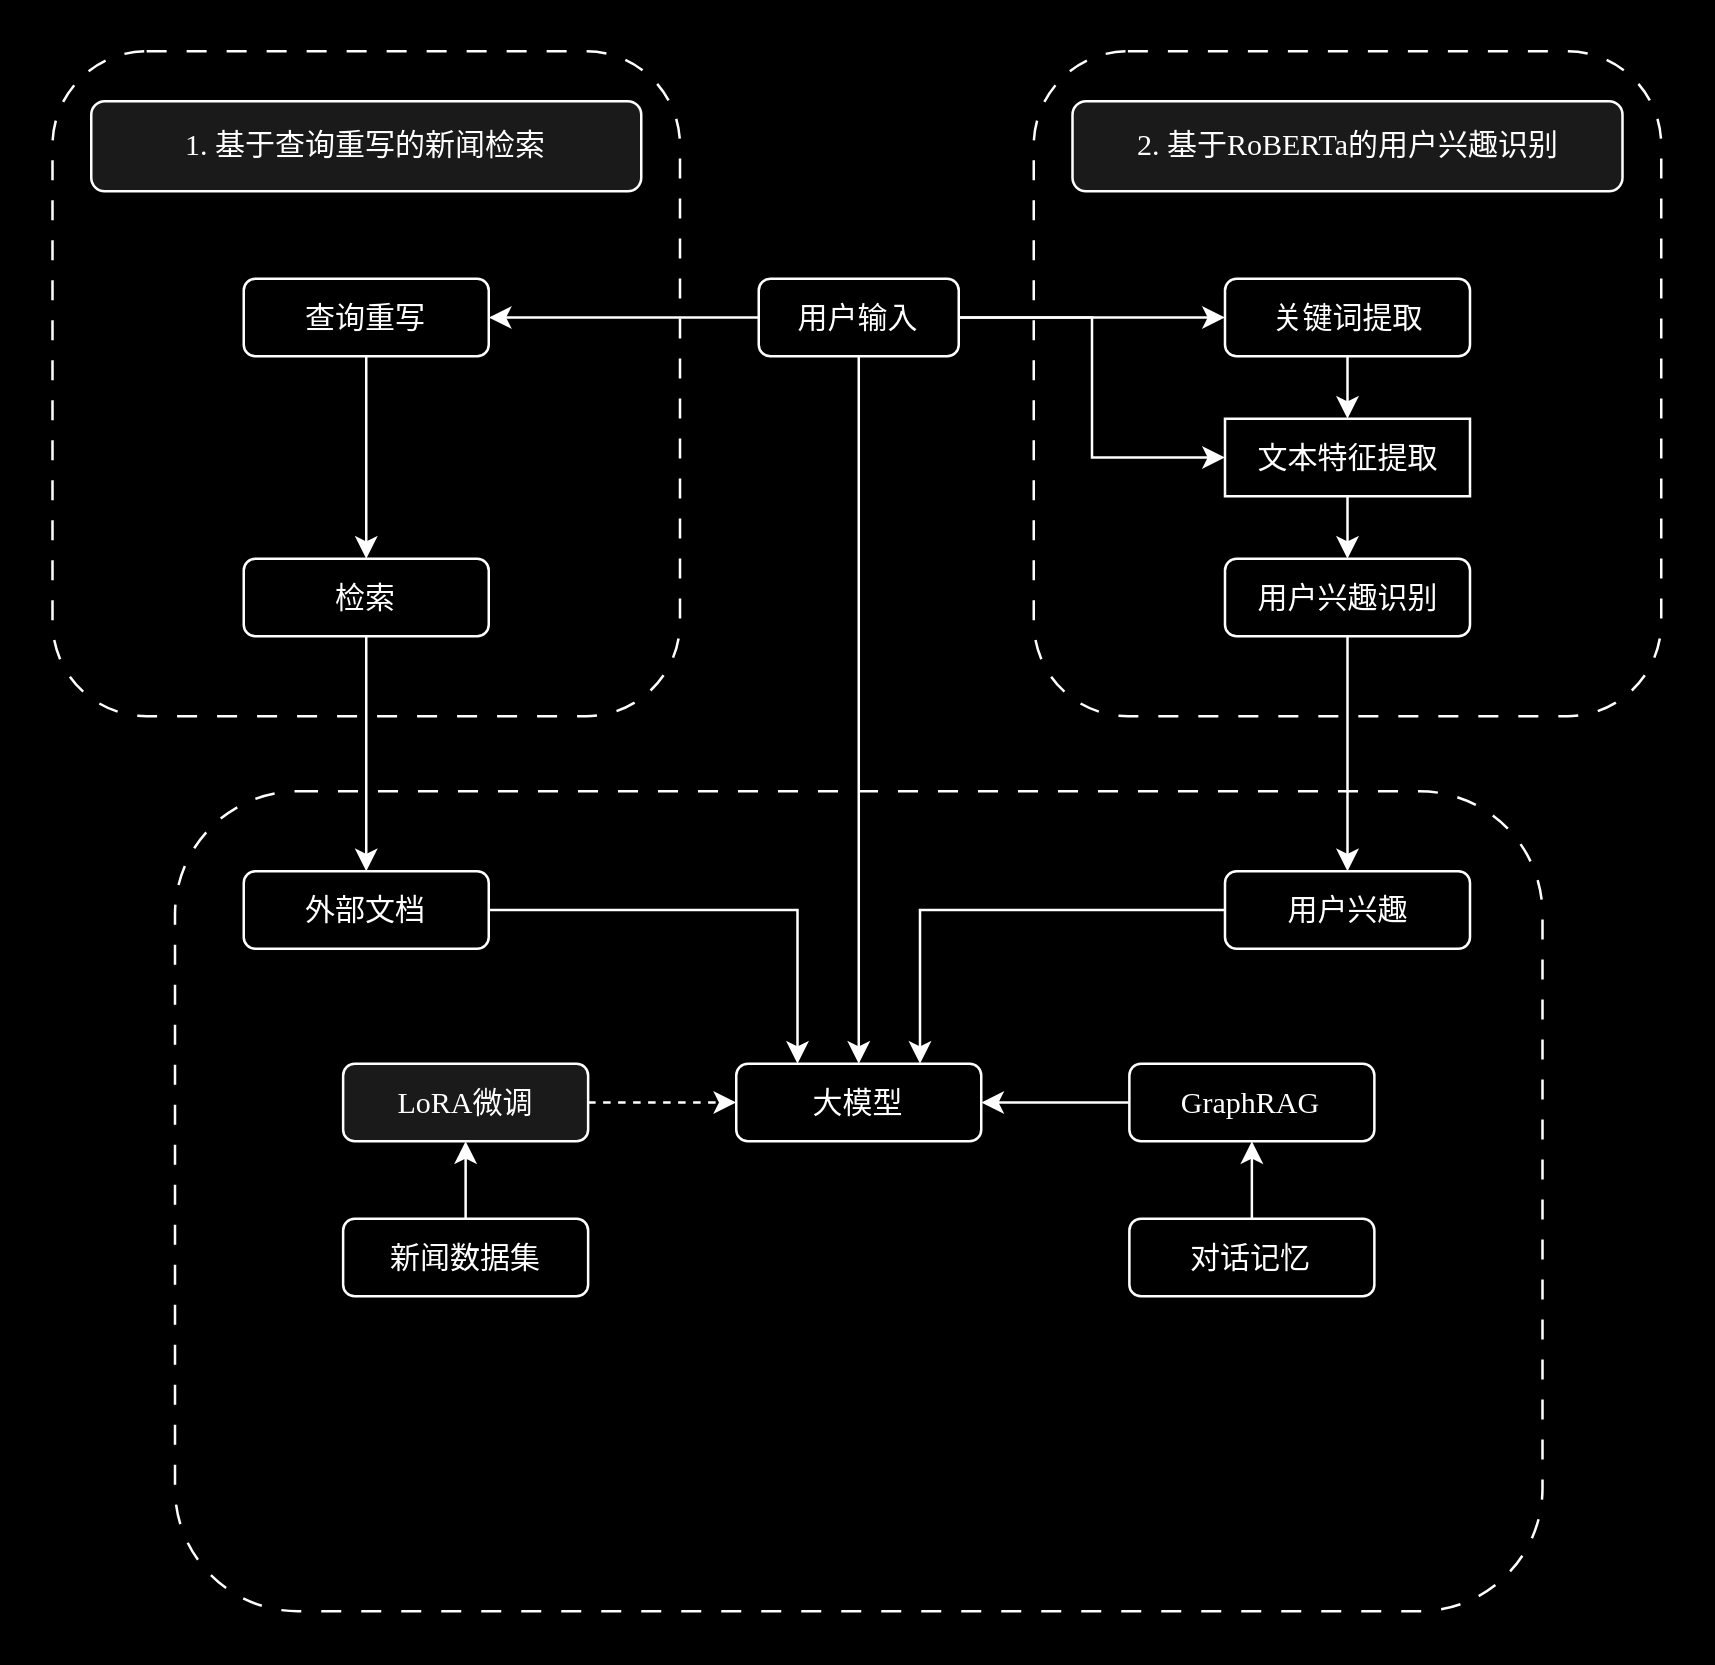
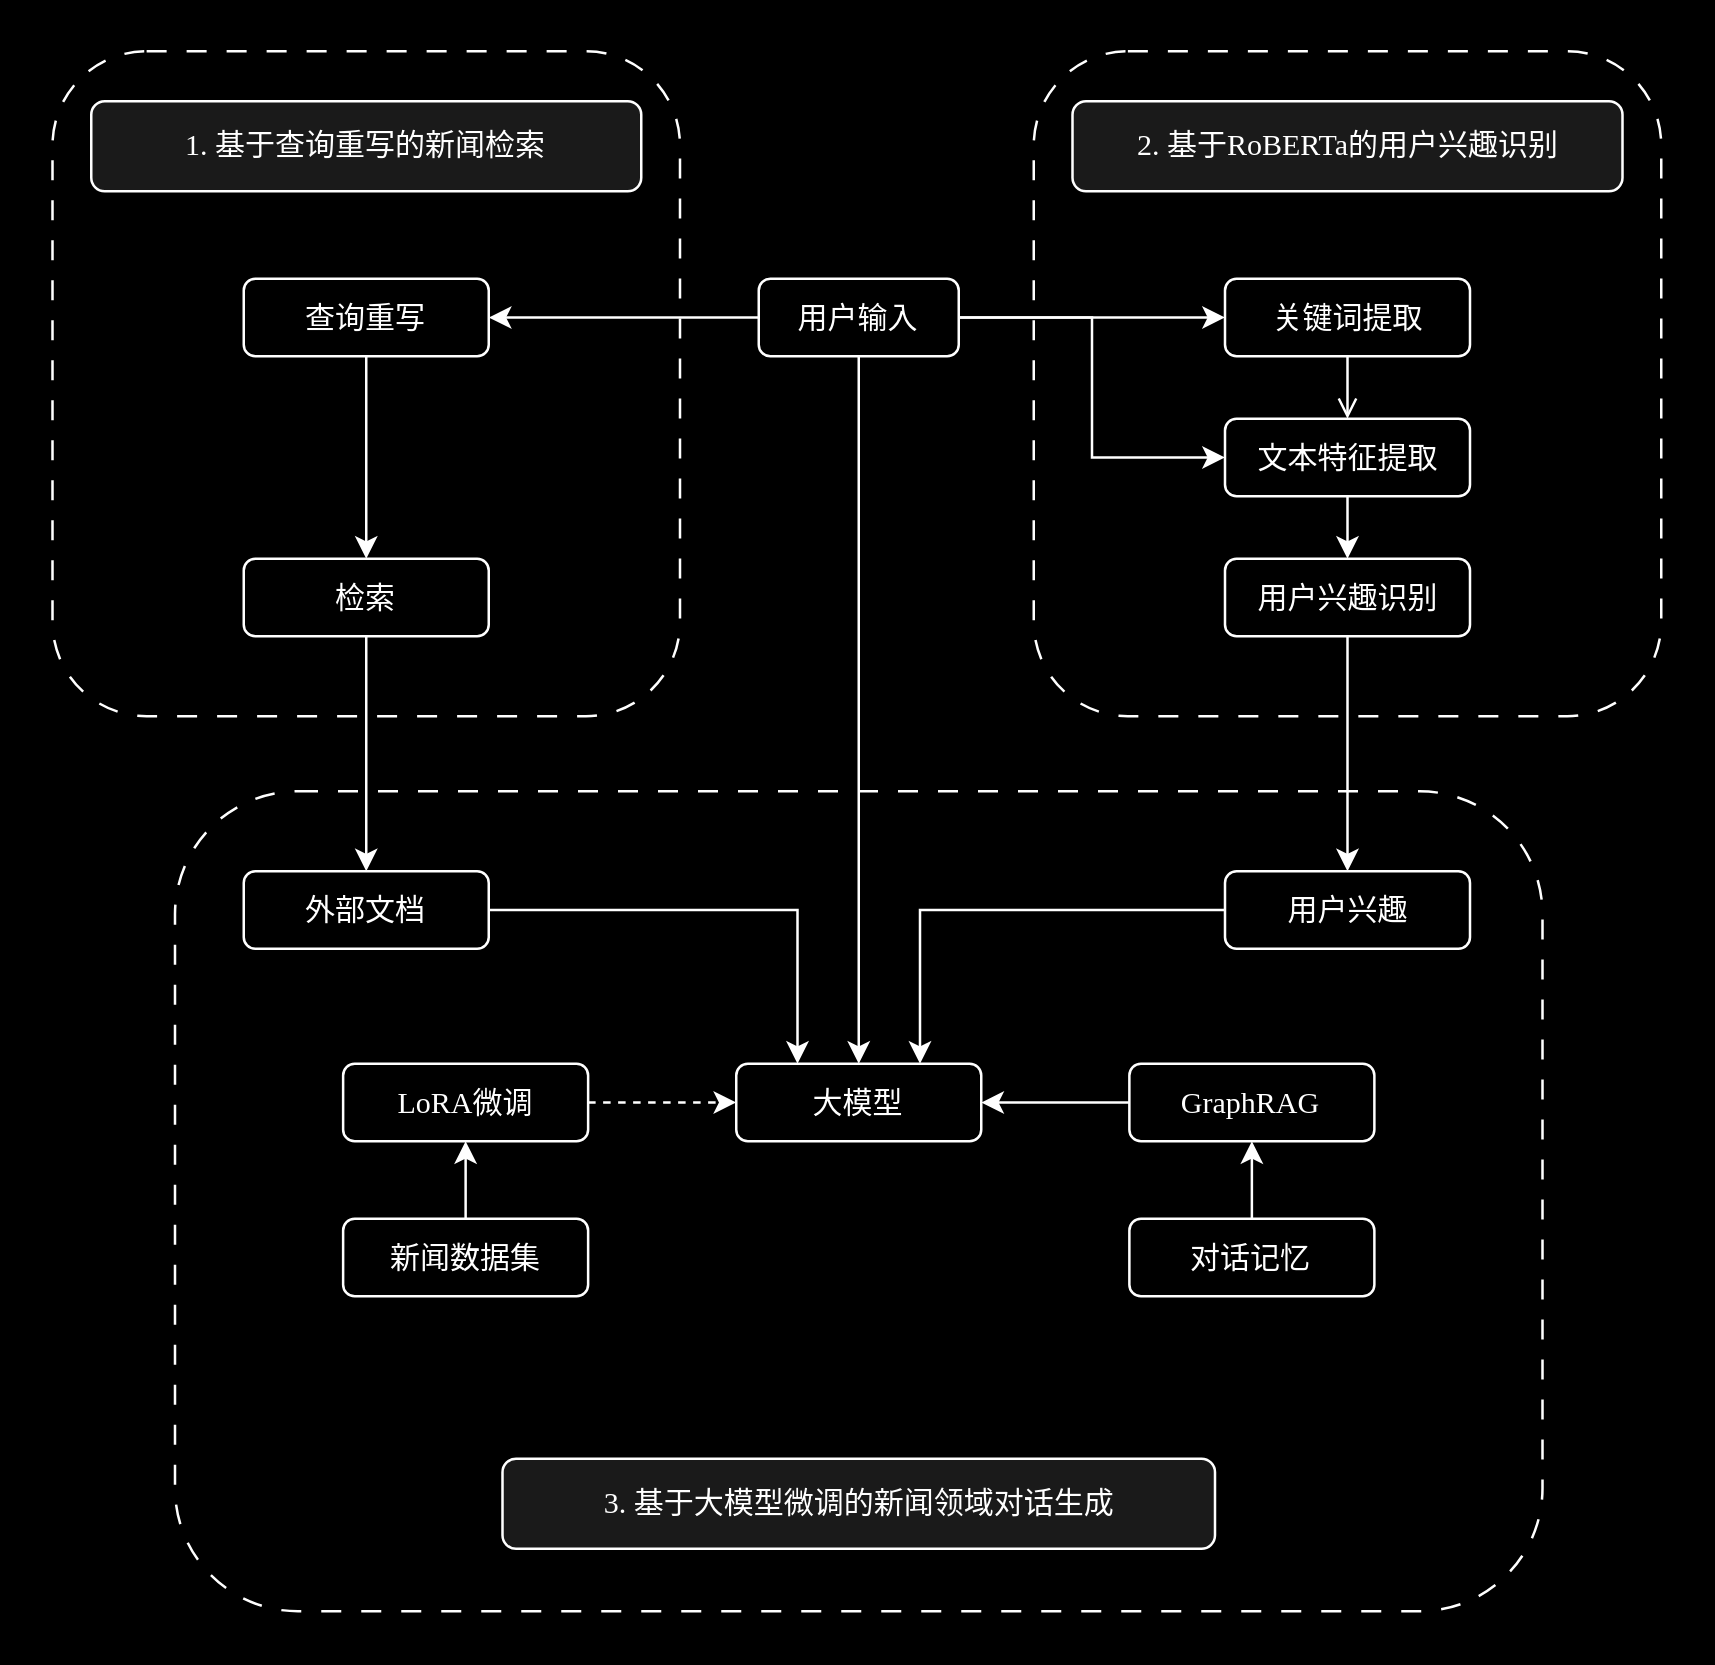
edge "关键词提取" -> "文本特征提取": arrowhead classic -> open
node "文本特征提取": shape rectangle -> rounded rectangle
node "LoRA微调": fillcolor #1a1a1a -> #000000
node "3. 基于大模型微调的新闻领域对话生成": added
